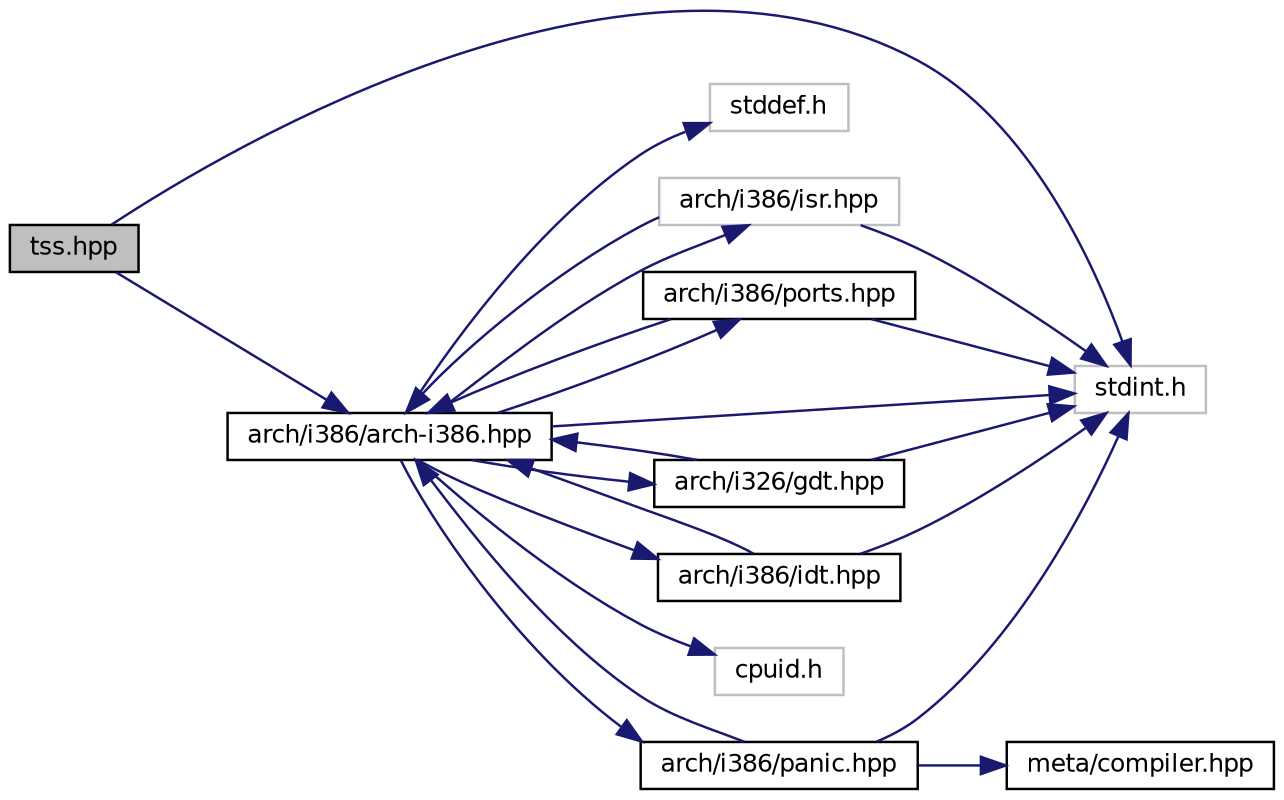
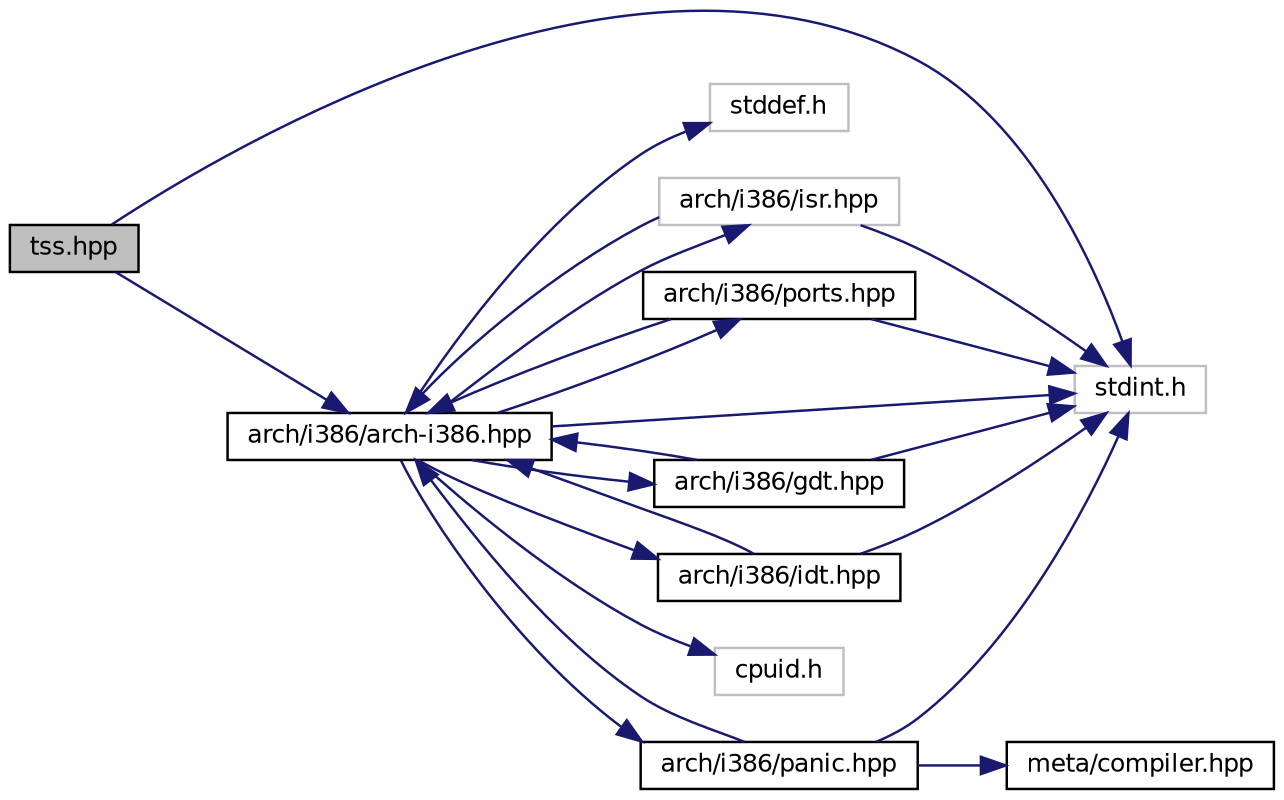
node "arch/i326/gdt.hpp": label "arch/i326/gdt.hpp" -> "arch/i386/gdt.hpp"
